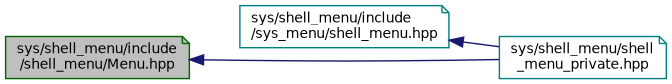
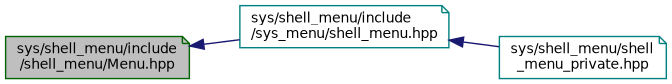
edge "sys/shell_menu/shell _menu_private.hpp" -> "sys/shell_menu/include /shell_menu/Menu.hpp": now "sys/shell_menu/include /sys_menu/shell_menu.hpp" -> "sys/shell_menu/include /shell_menu/Menu.hpp"
